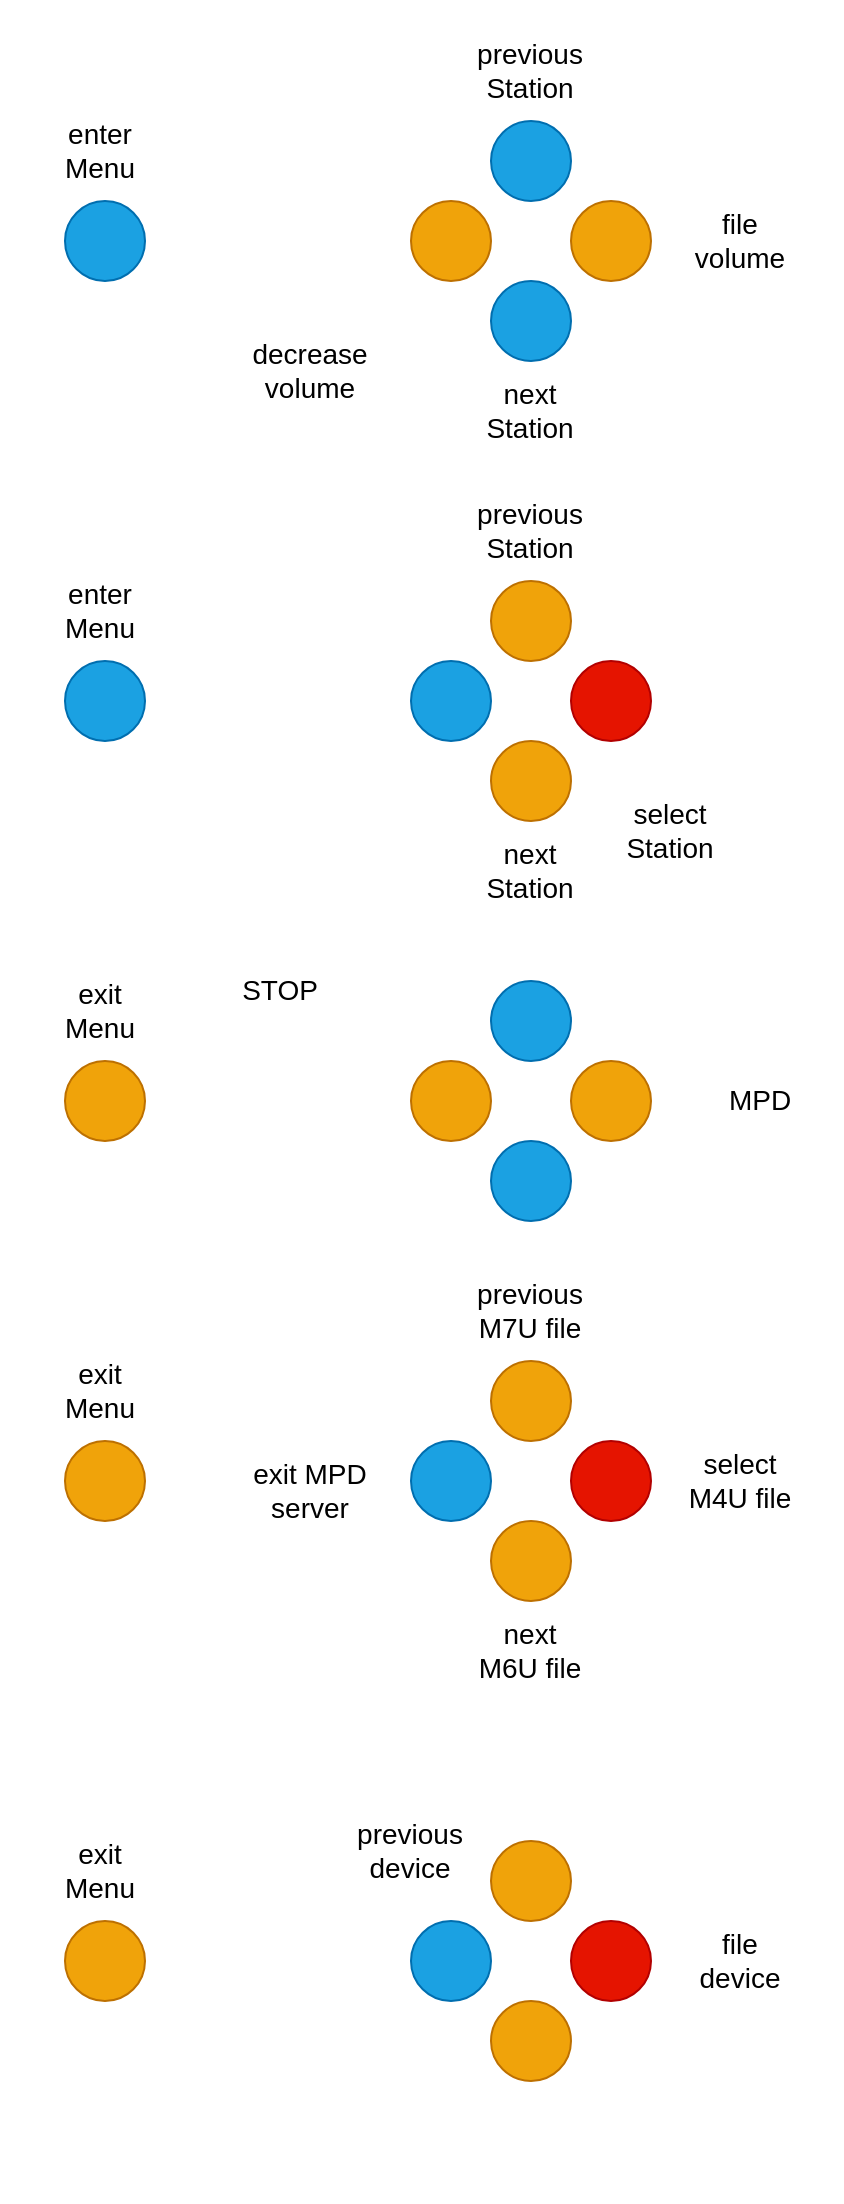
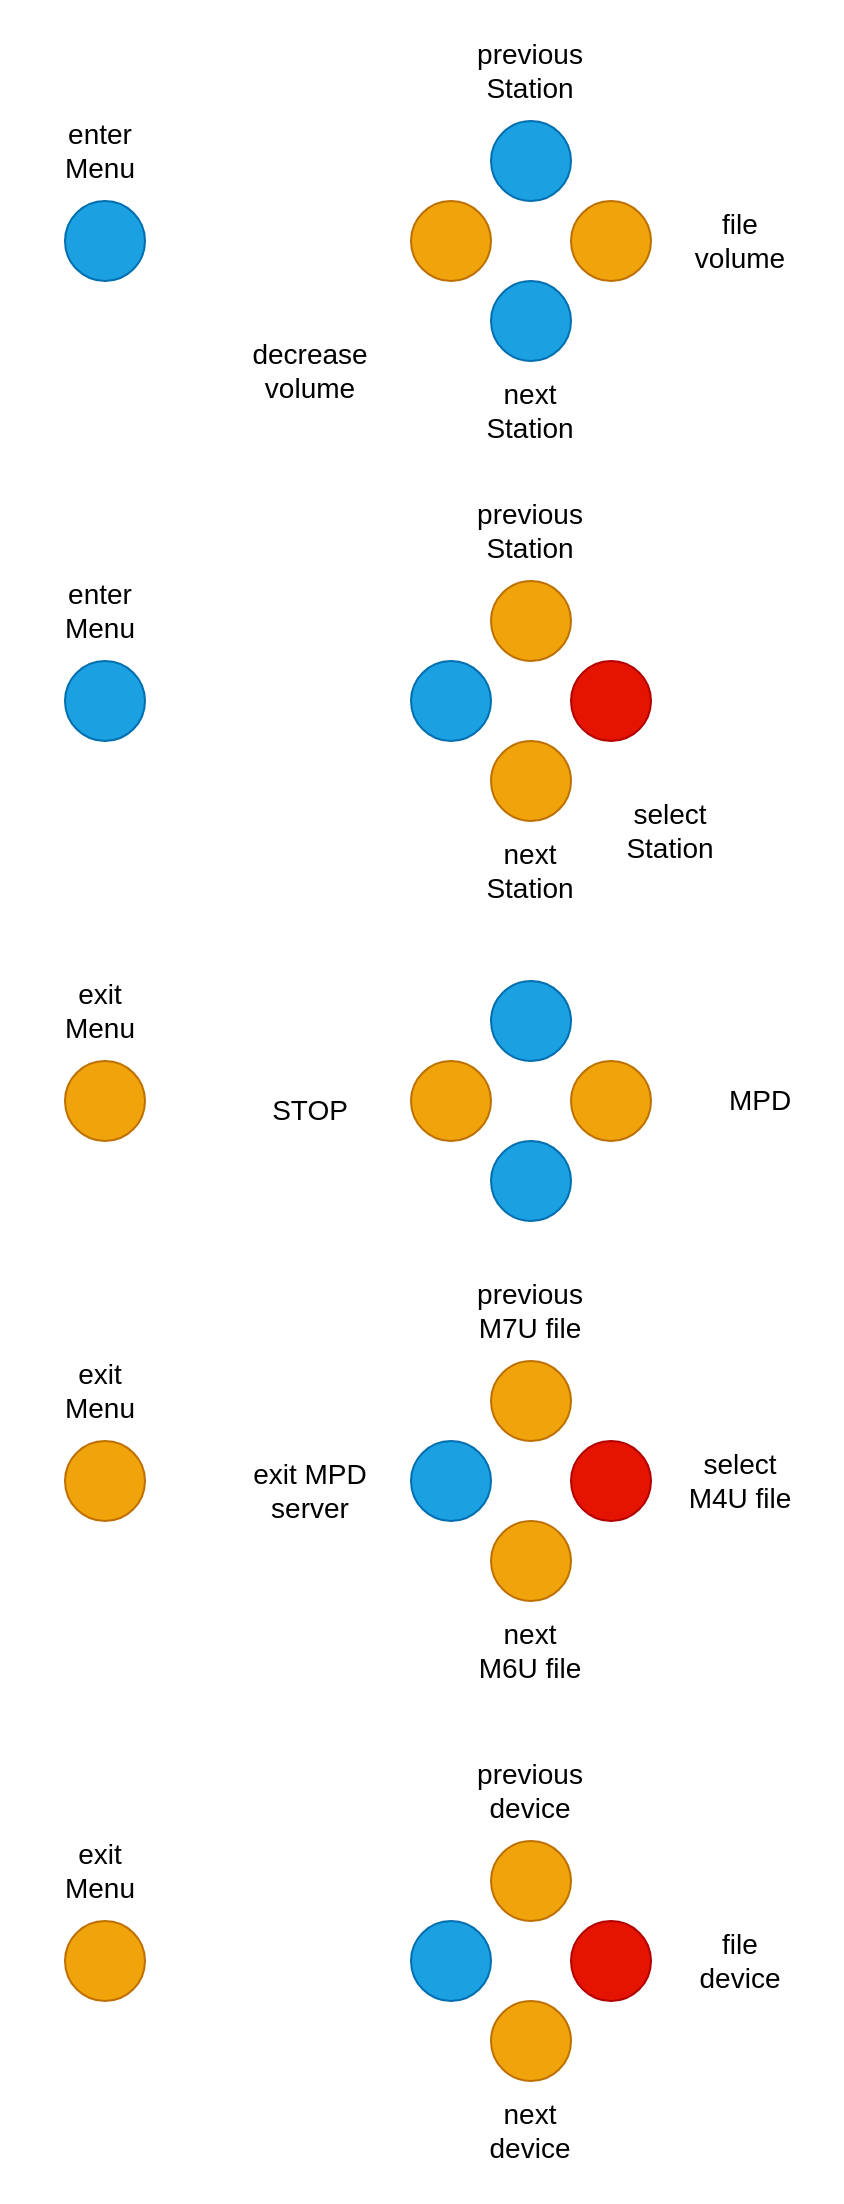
node "STOP": moved (281, 991) -> (311, 1111)
node "previous device": moved (411, 1851) -> (531, 1791)
node "next device": added
